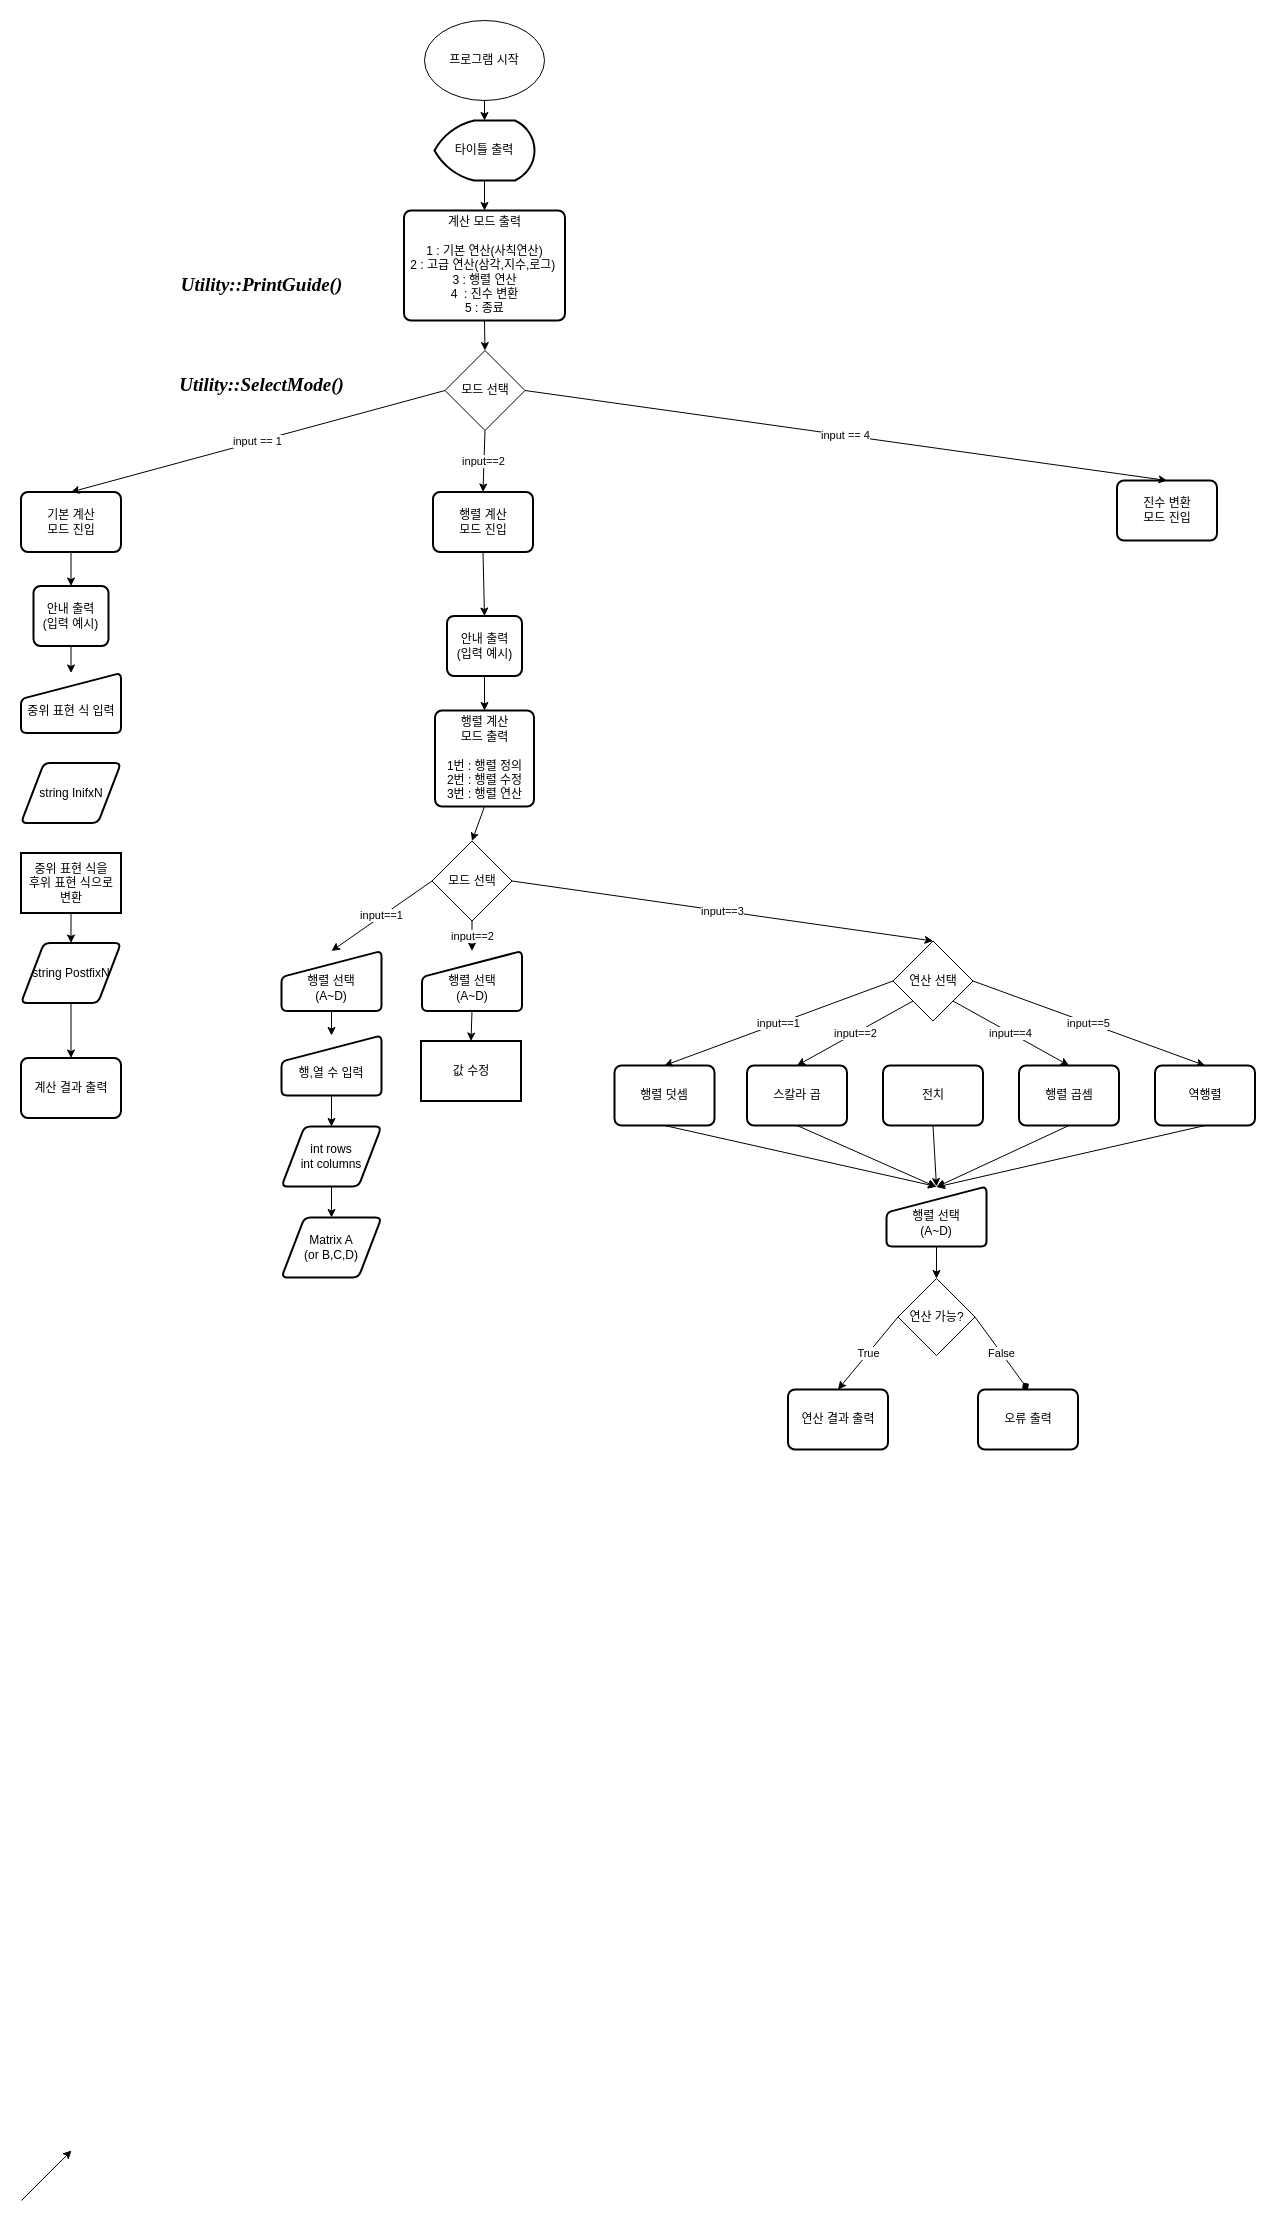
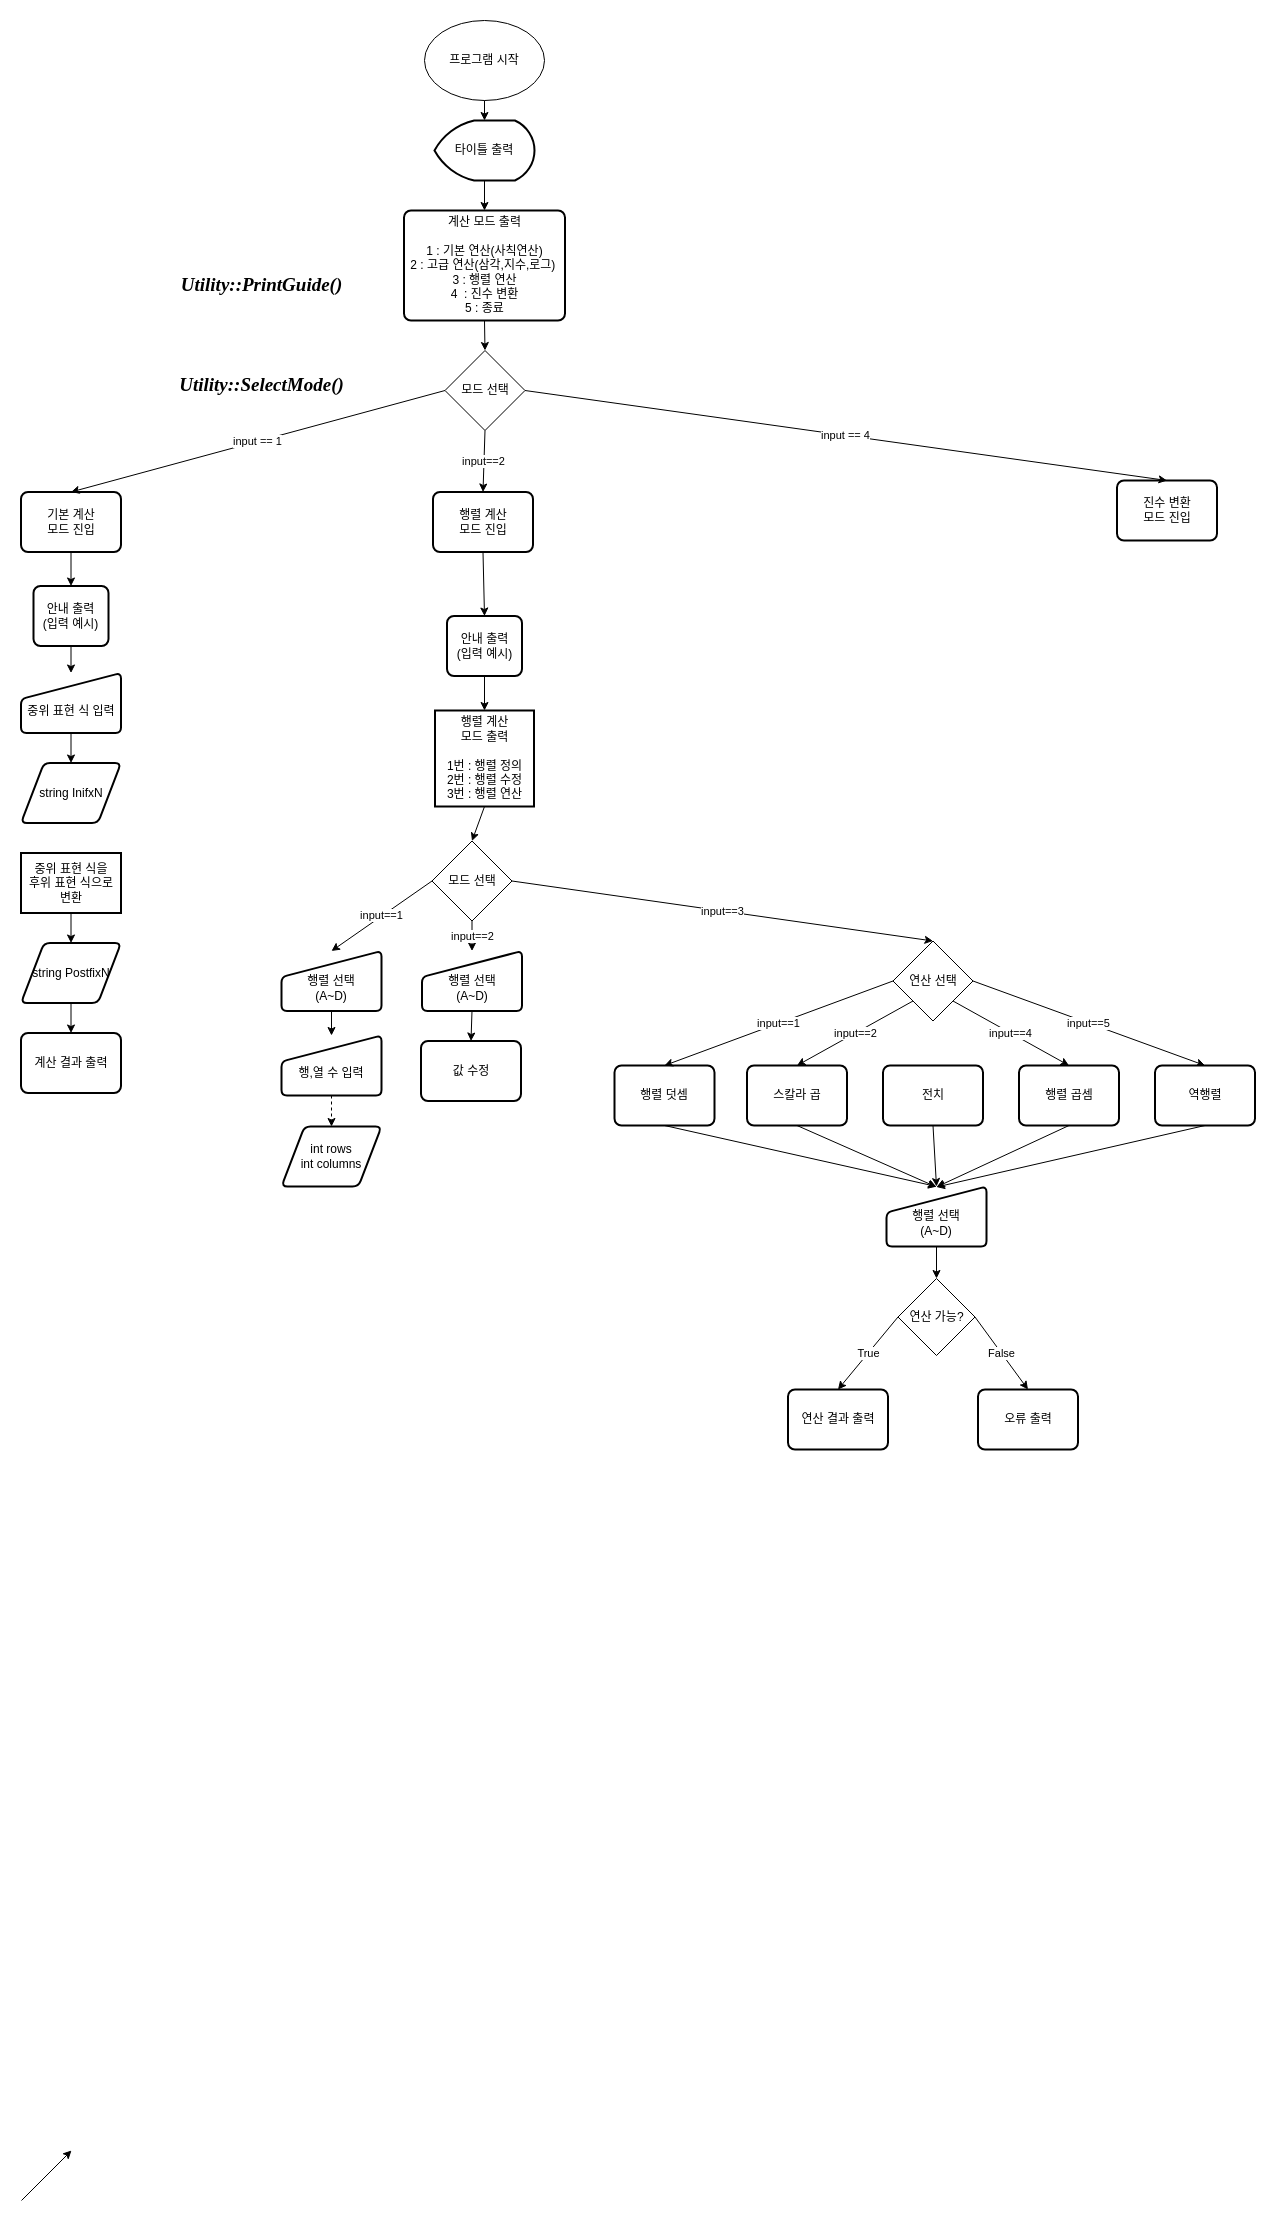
edge "중위 표현 식 입력" -> "string InifxN": added
node "행렬 계산 모드 출력 1번 : 행렬 정의 2번 : 행렬 수정 3번 : 행렬 연산": shape rounded rectangle -> rectangle
node "값 수정": shape rectangle -> rounded rectangle
node "계산 결과 출력": moved (71, 1088) -> (71, 1063)
edge "행,열 수 입력" -> "int rows int columns": style solid -> dashed
edge "int rows int columns" -> "Matrix A (or B,C,D)": removed
node "Matrix A (or B,C,D)": removed
edge "연산 가능?" -> "오류 출력": arrowhead diamond -> classic
